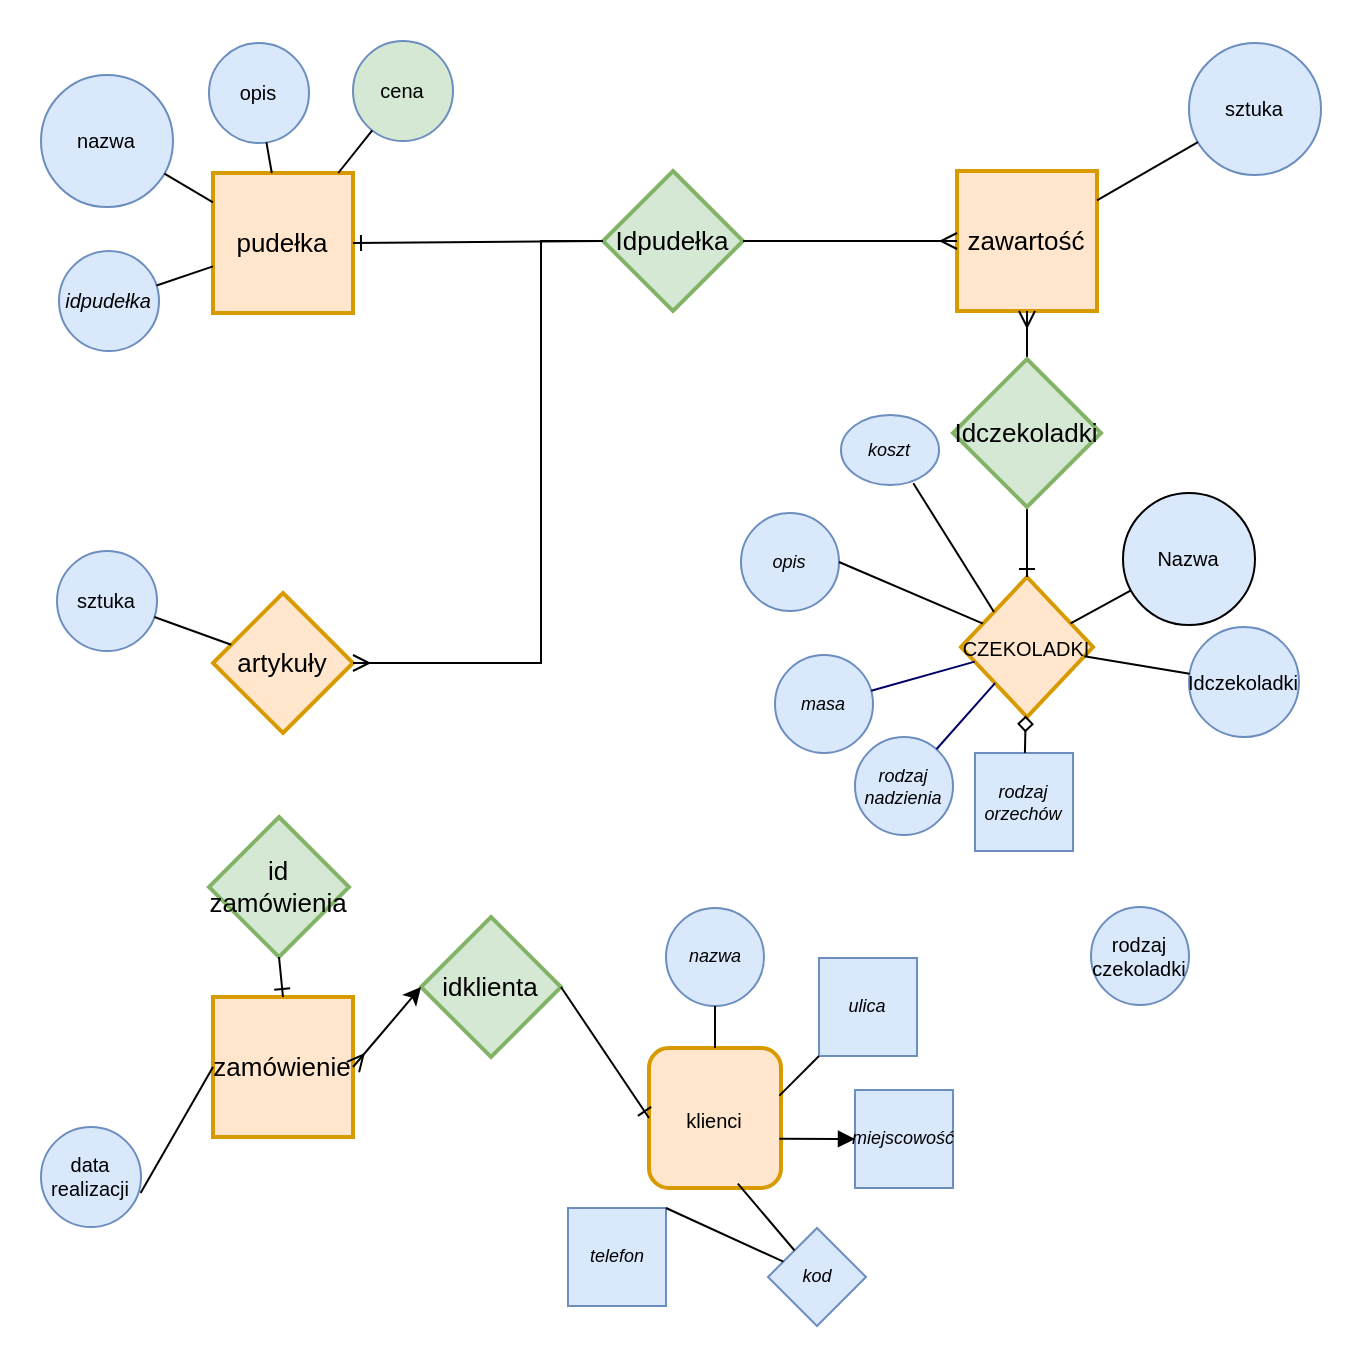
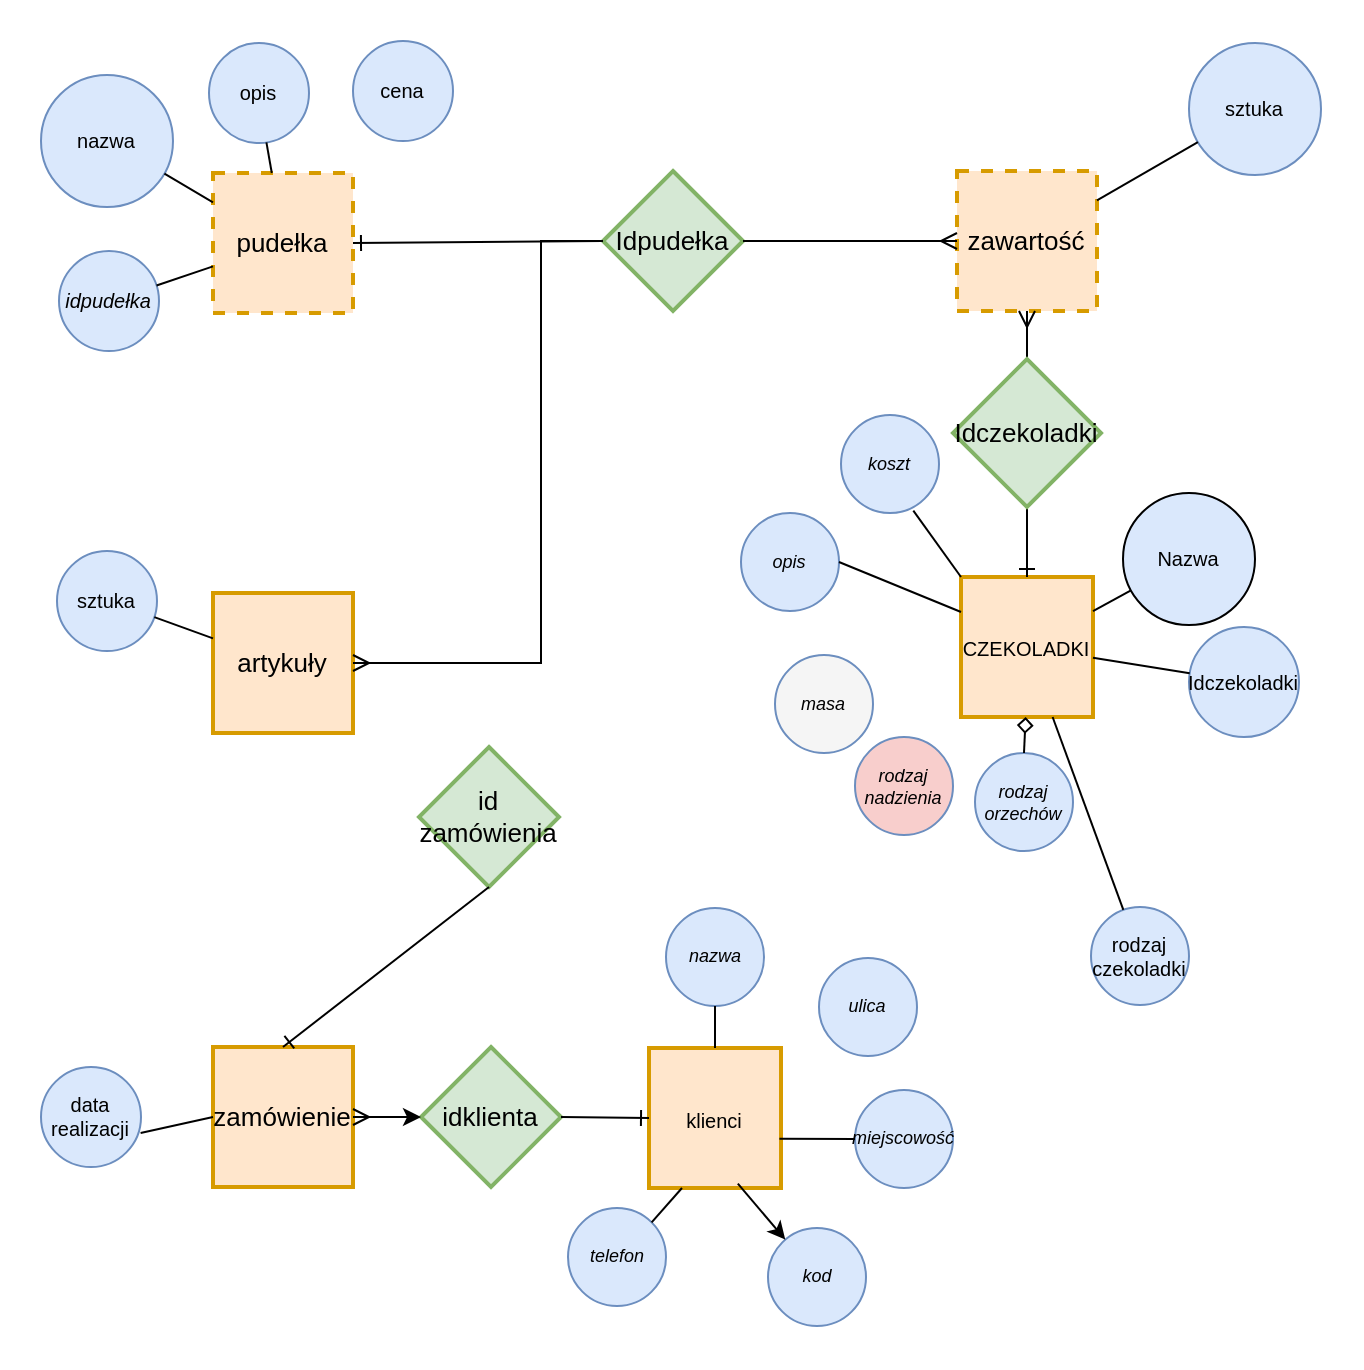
node "cena": fillcolor #d5e8d4 -> #dae8fc
edge "cena" -- "pudełka": removed
node "zawartość": style solid -> dashed
node "pudełka": style solid -> dashed
node "koszt": size 98x70 -> 98x98
node "CZEKOLADKI": shape diamond -> rectangle
node "artykuły": shape diamond -> rectangle
edge "CZEKOLADKI" -- "masa": removed
node "masa": fillcolor #dae8fc -> #f5f5f5
edge "CZEKOLADKI" -- "rodzaj nadzienia": removed
node "rodzaj nadzienia": fillcolor #dae8fc -> #f8cecc
node "rodzaj orzechów": shape rectangle -> ellipse
edge "CZEKOLADKI" -- "rodzaj czekoladki": added
node "id zamówienia": moved (279, 887) -> (489, 817)
node "idklienta": moved (491, 987) -> (491, 1117)
node "ulica": shape rectangle -> ellipse
node "zamówienie": moved (283, 1067) -> (283, 1117)
edge "ulica" -- "klienci": removed
node "klienci": shape rounded rectangle -> rectangle
edge "klienci" -> "miejscowość": arrowhead block -> none
node "miejscowość": shape rectangle -> ellipse
node "data realizacji": moved (91, 1177) -> (91, 1117)
edge "telefon" -- "kod": now "telefon" -- "klienci"
edge "klienci" -- "kod": arrowhead none -> classic
node "telefon": shape rectangle -> ellipse
node "kod": shape diamond -> ellipse
